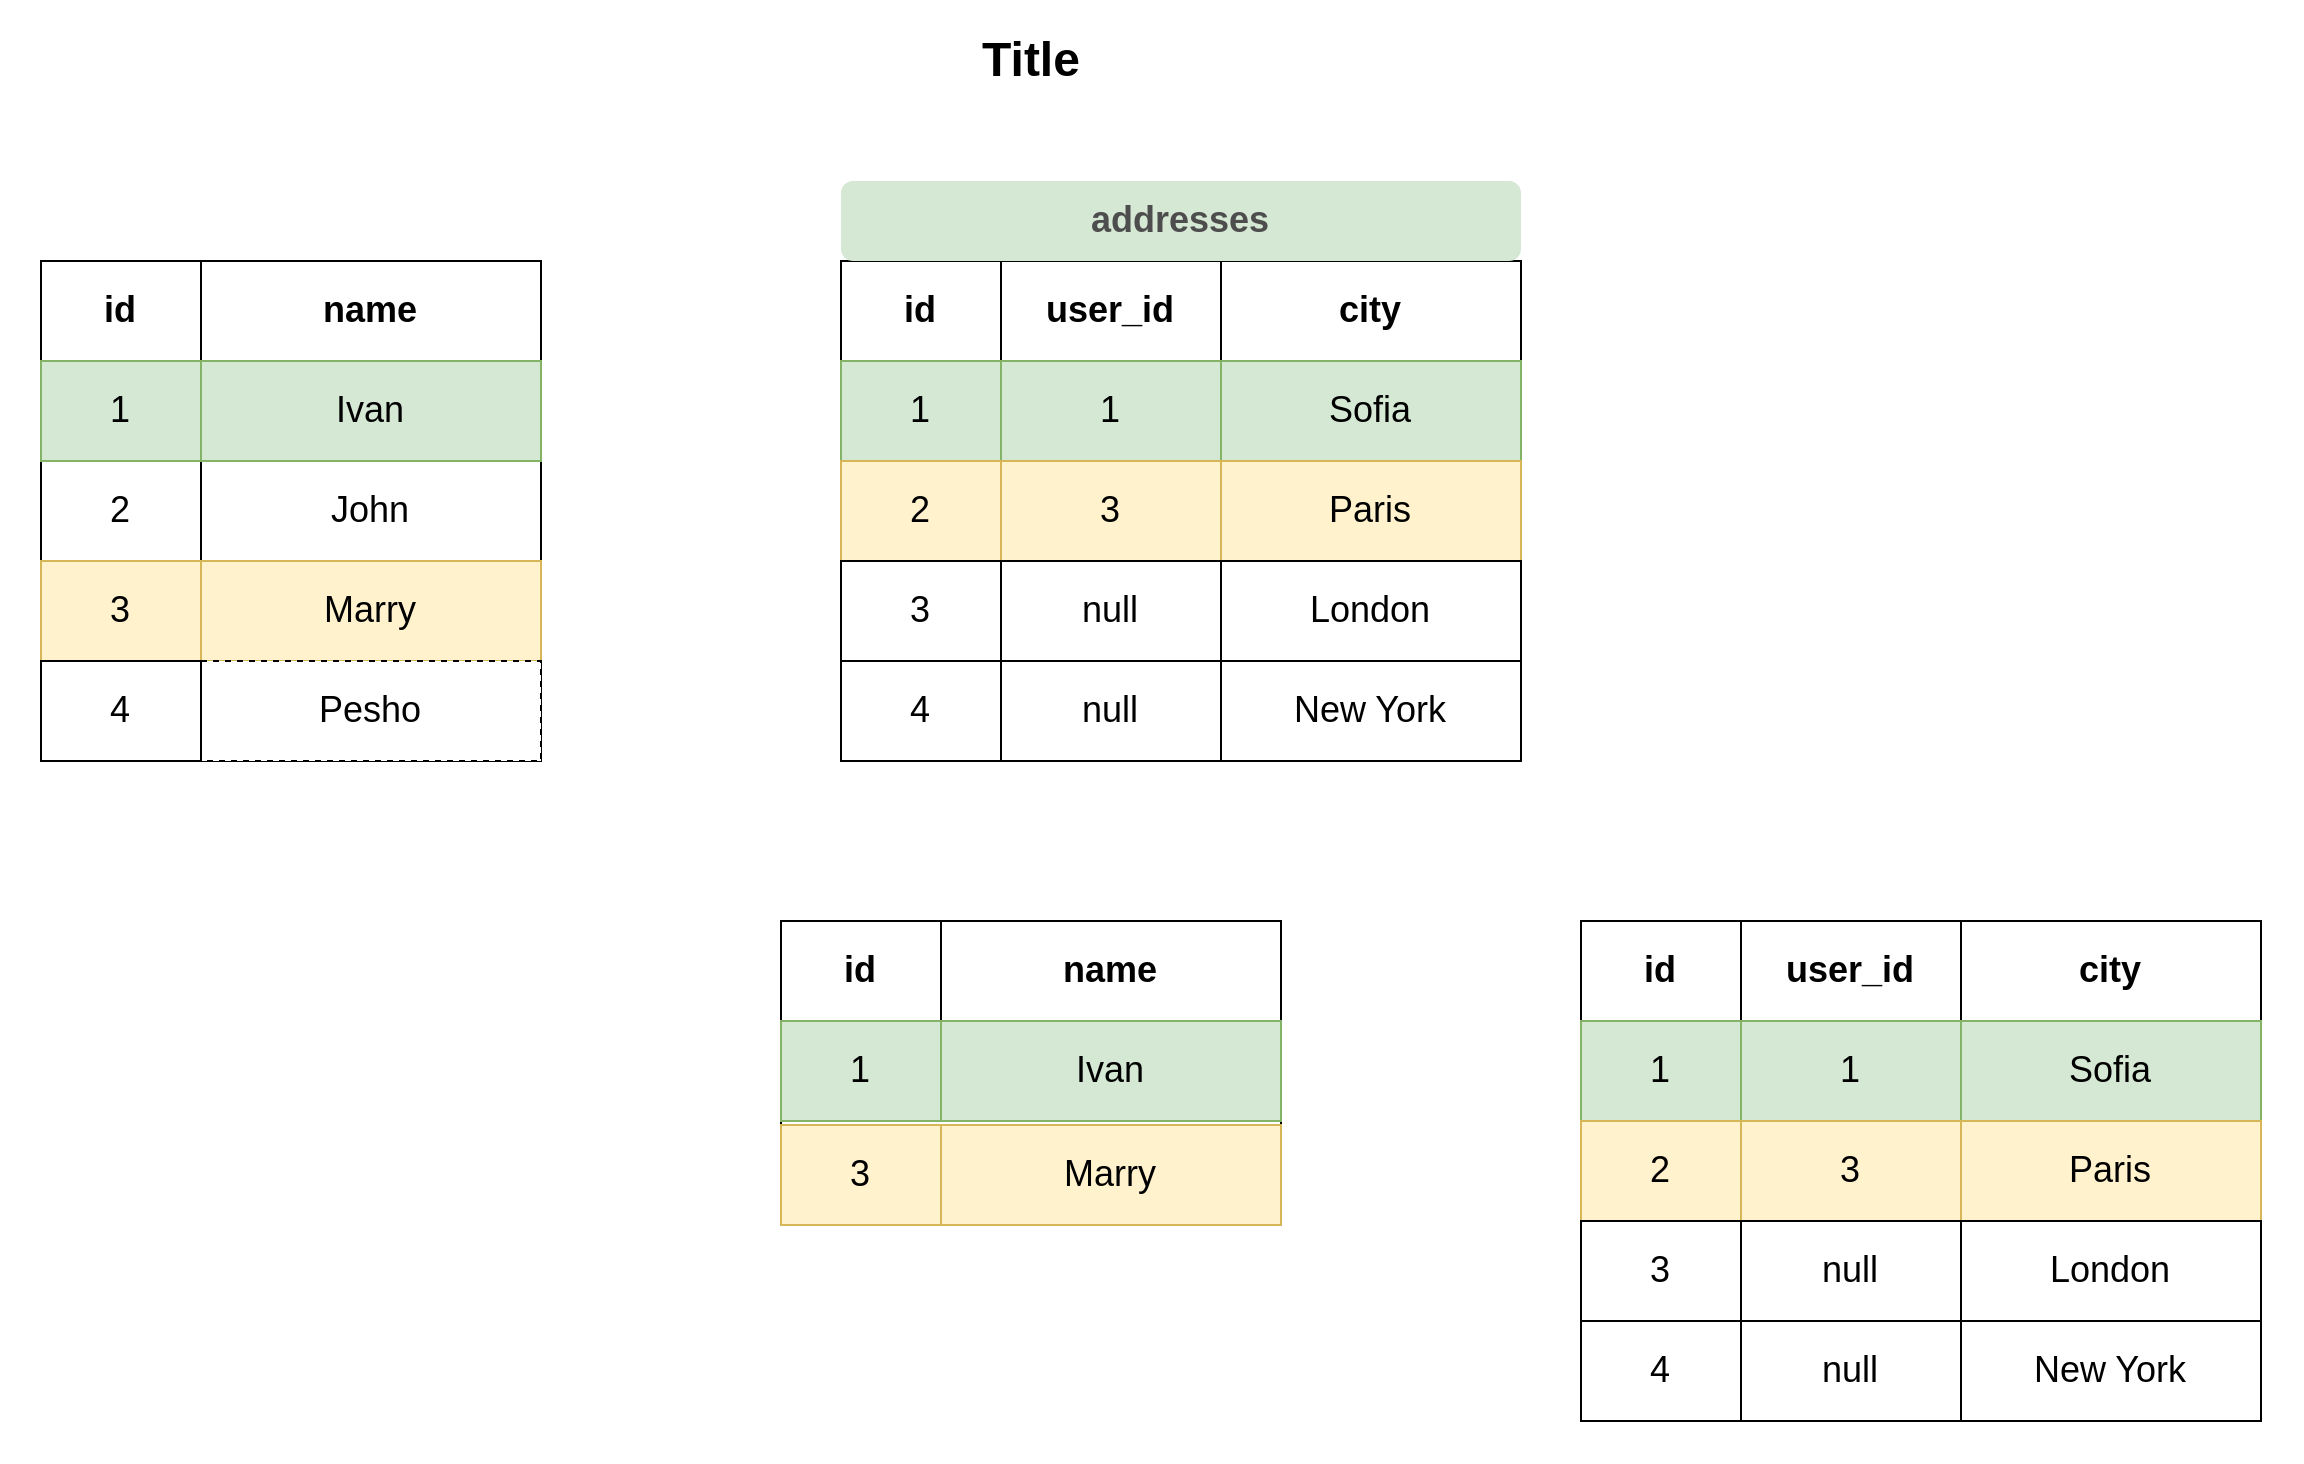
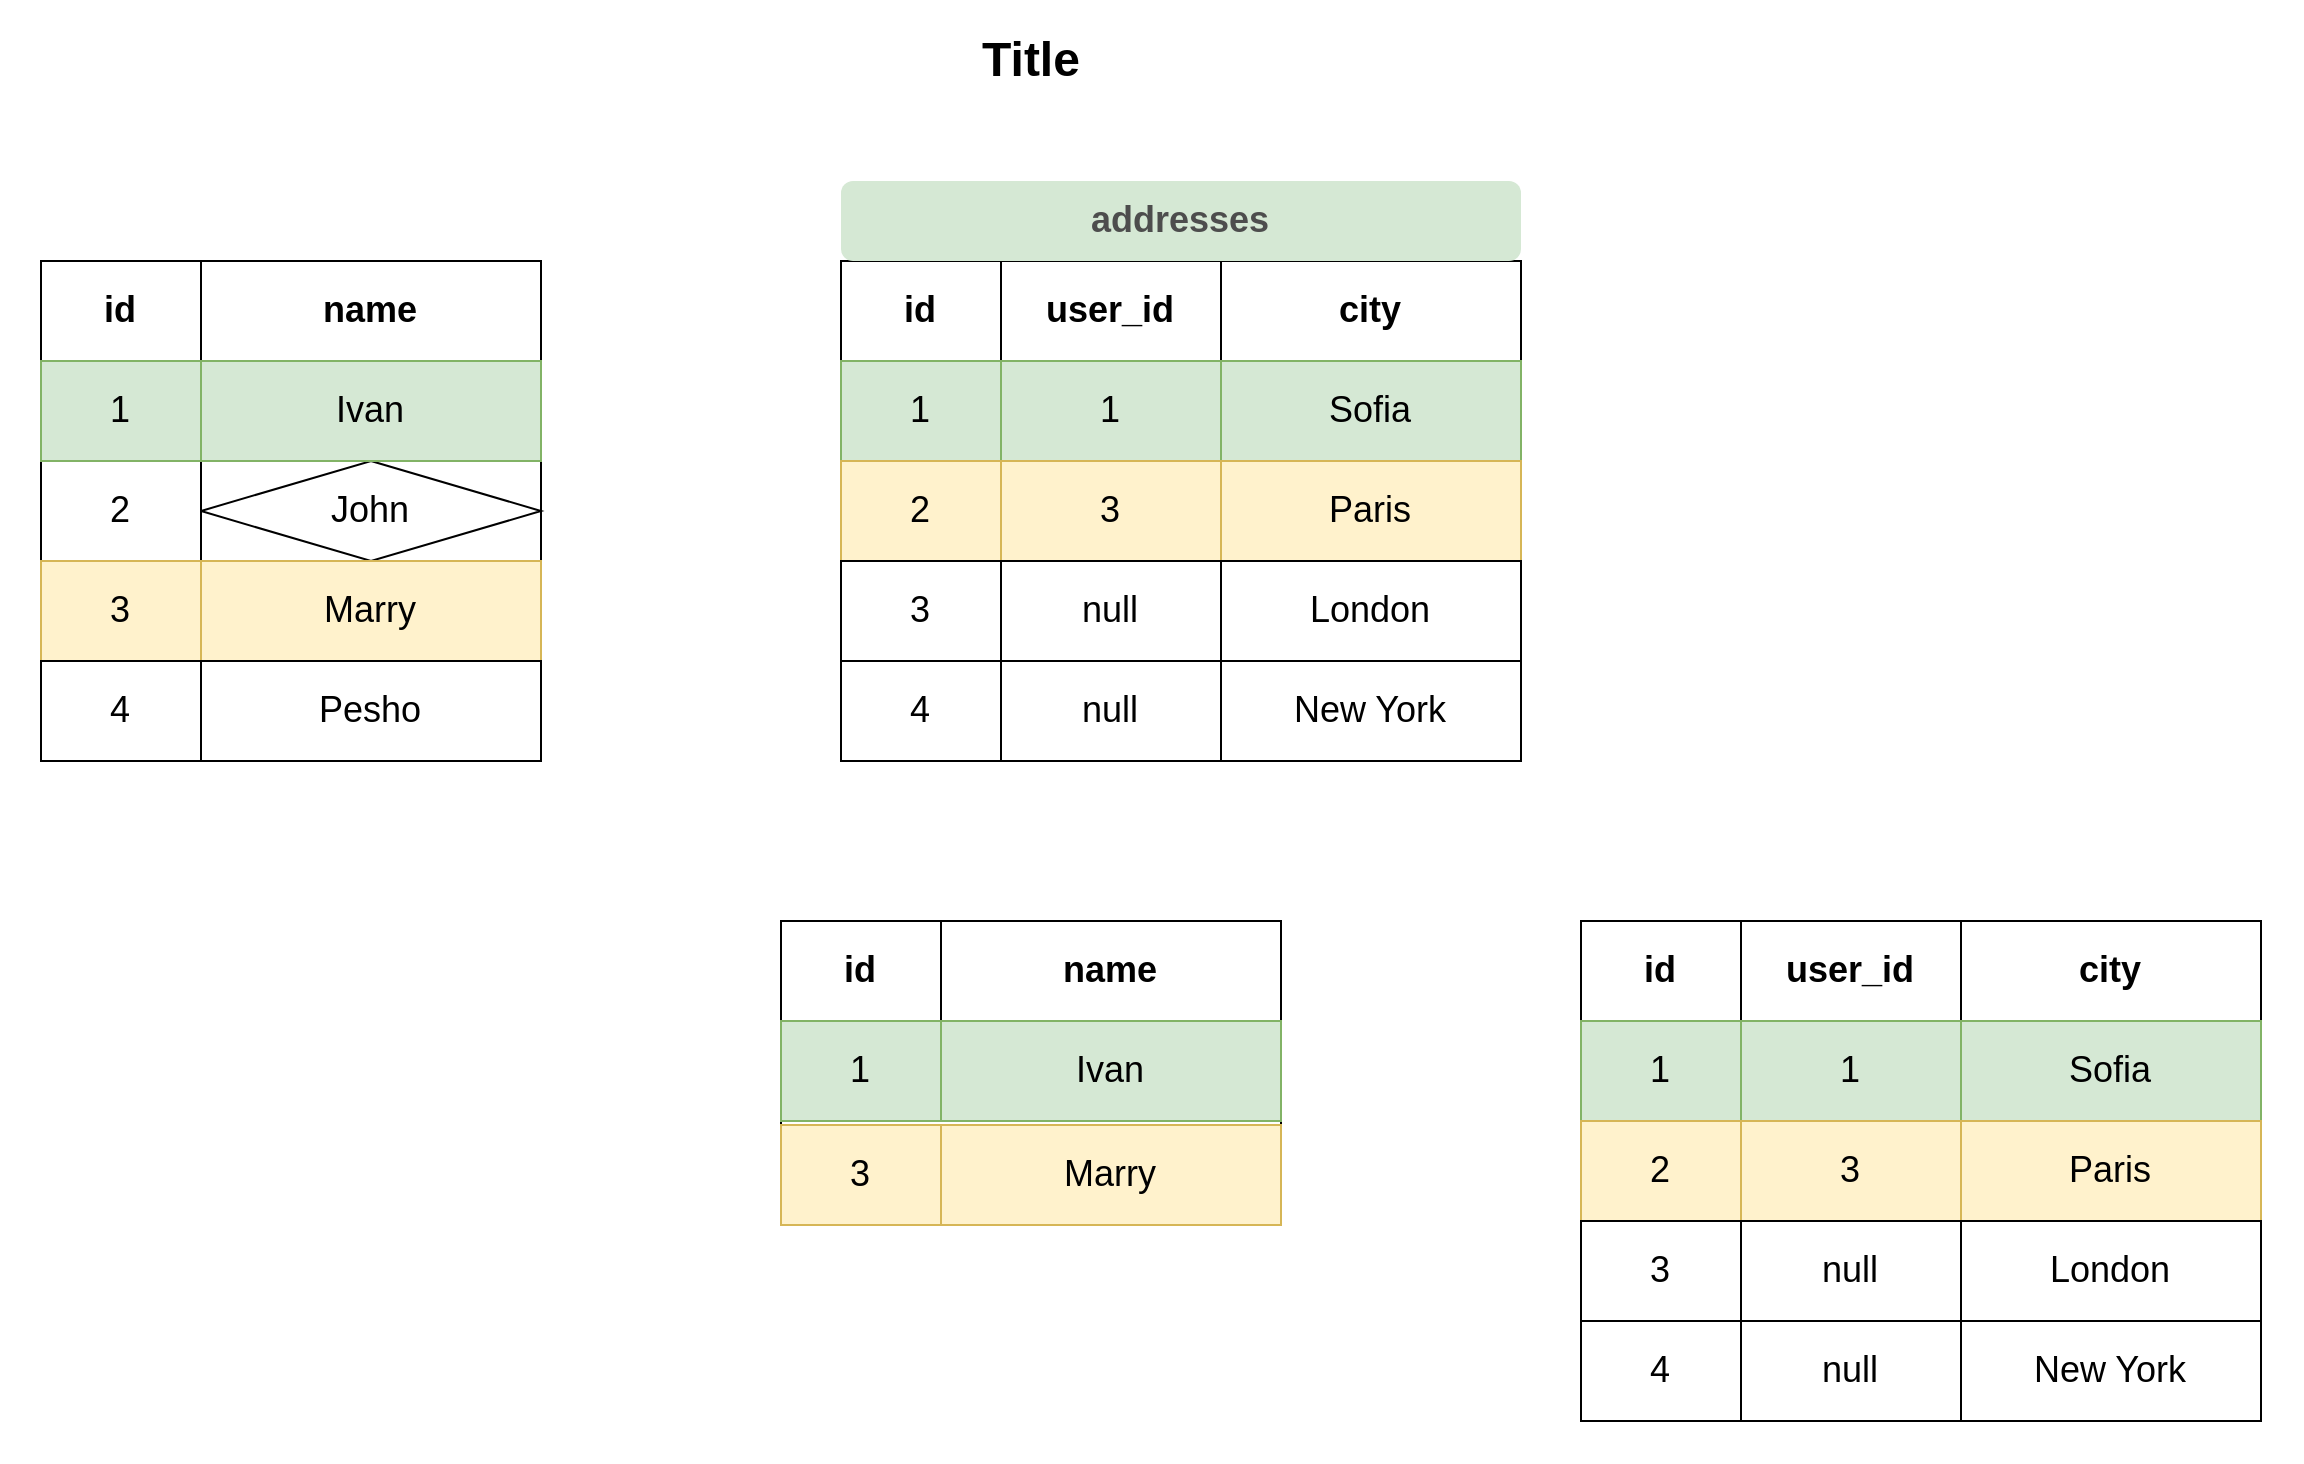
node "John": shape rectangle -> diamond
node "Pesho": style dashed -> solid
